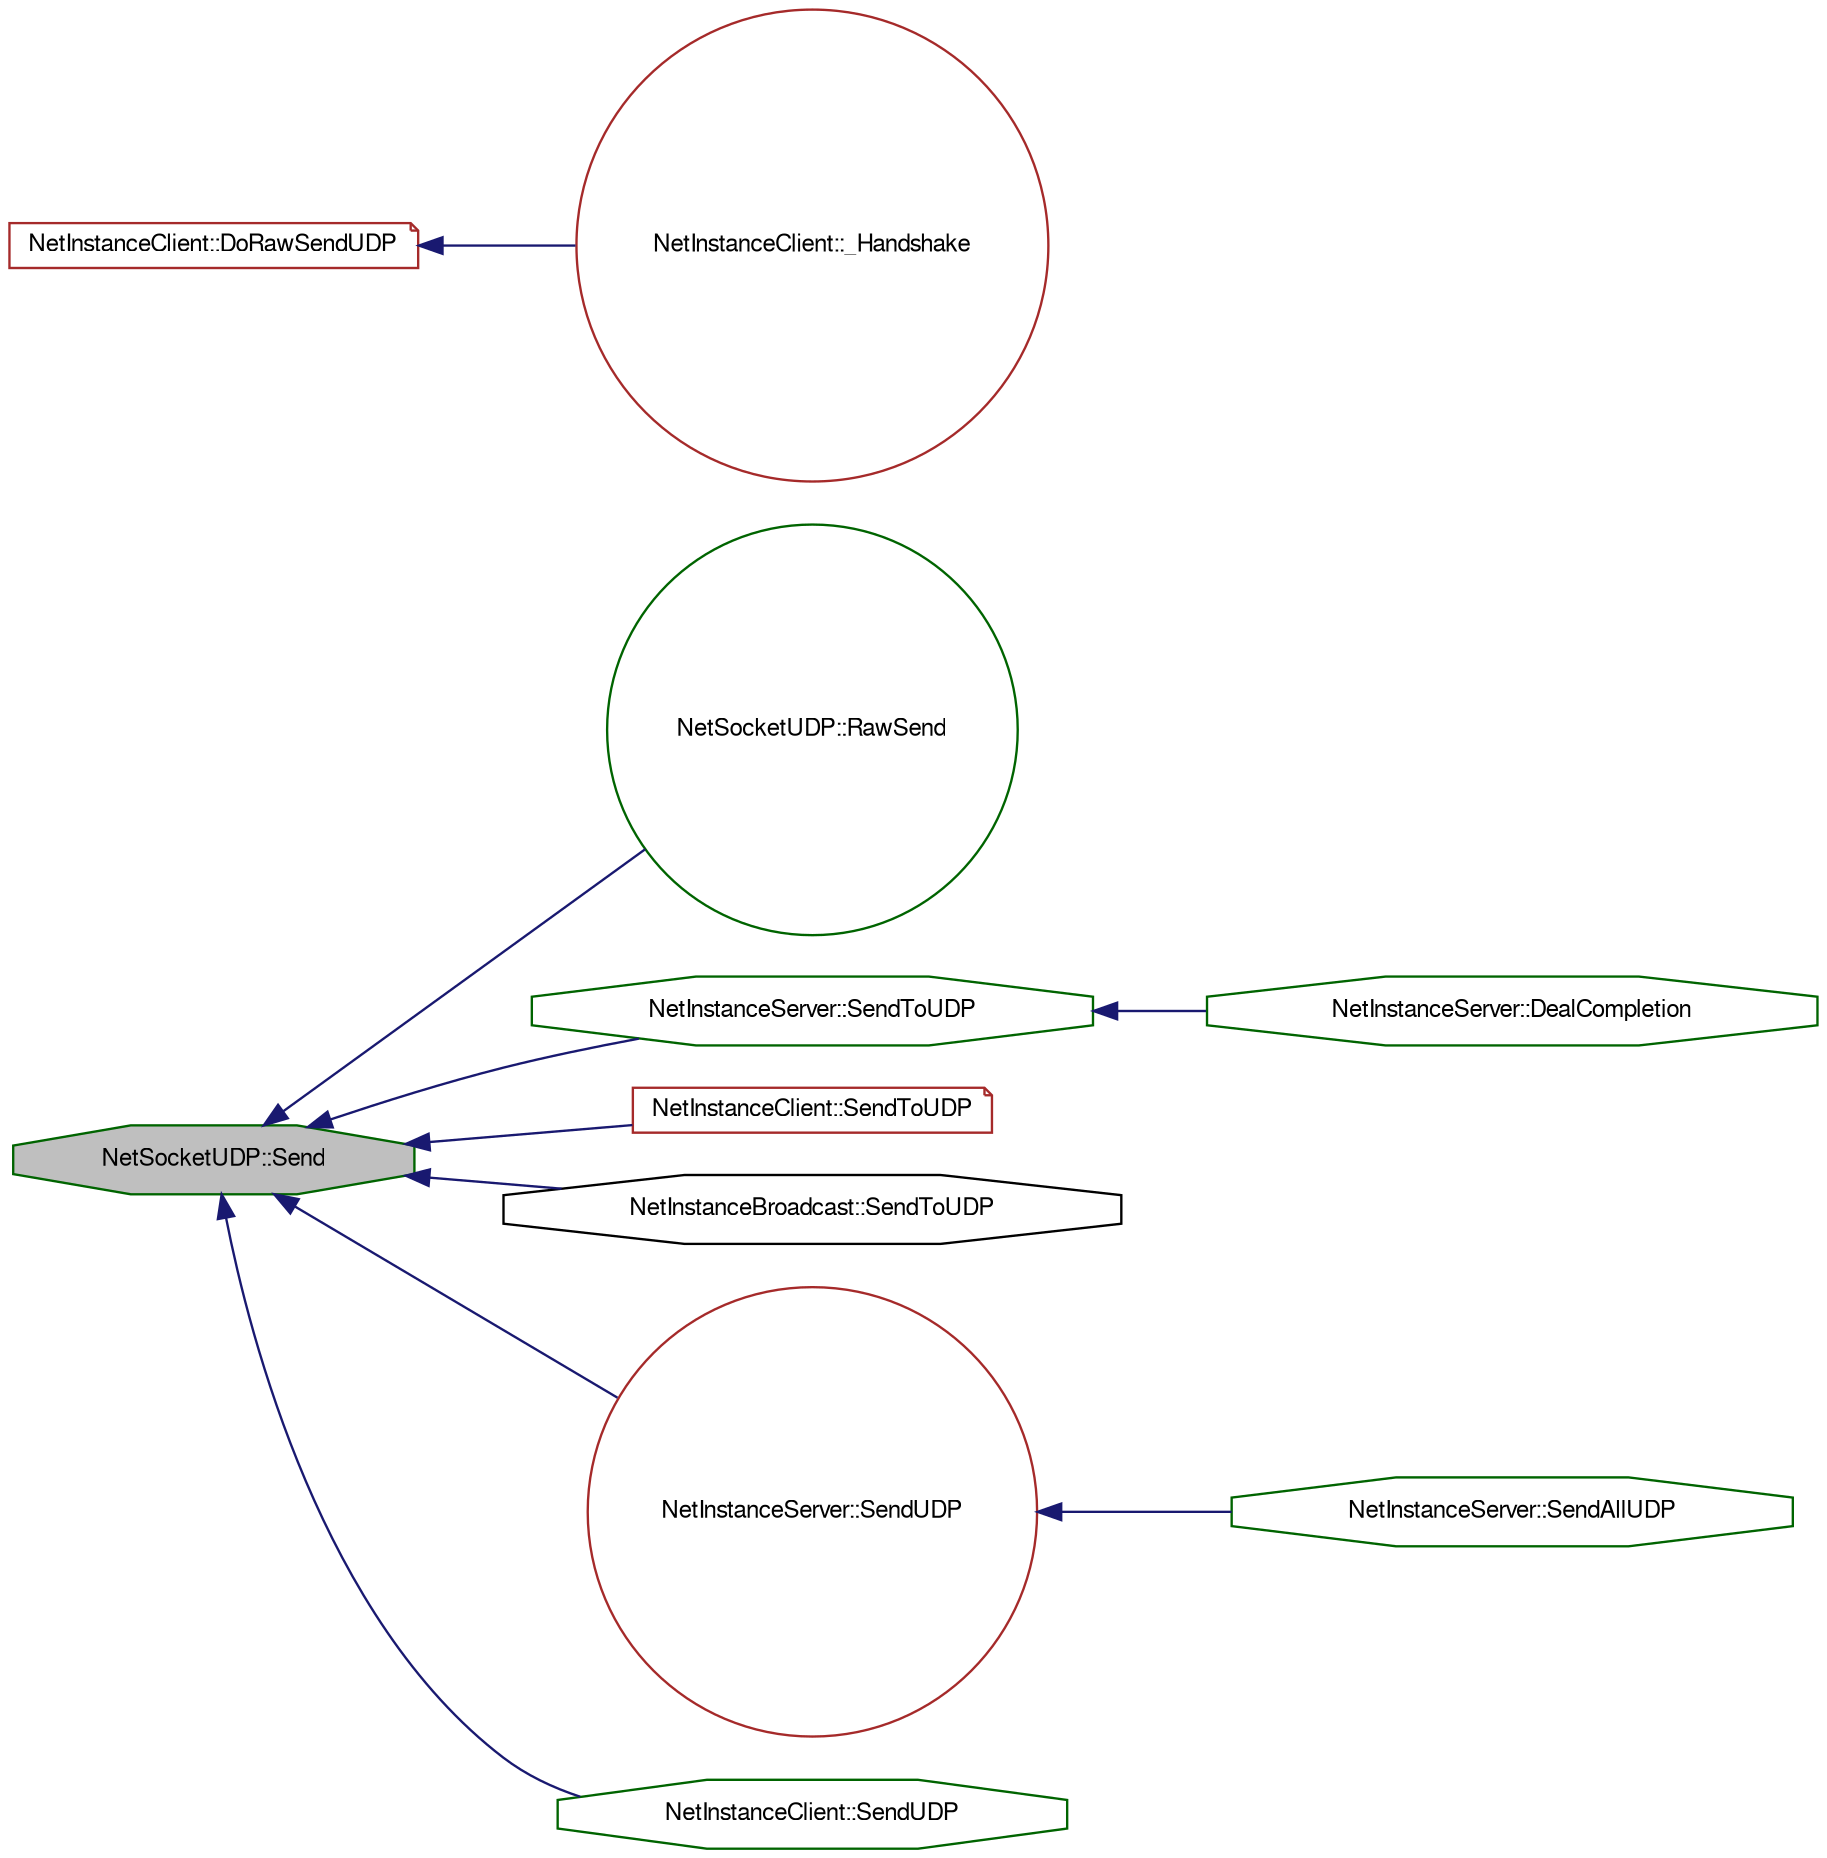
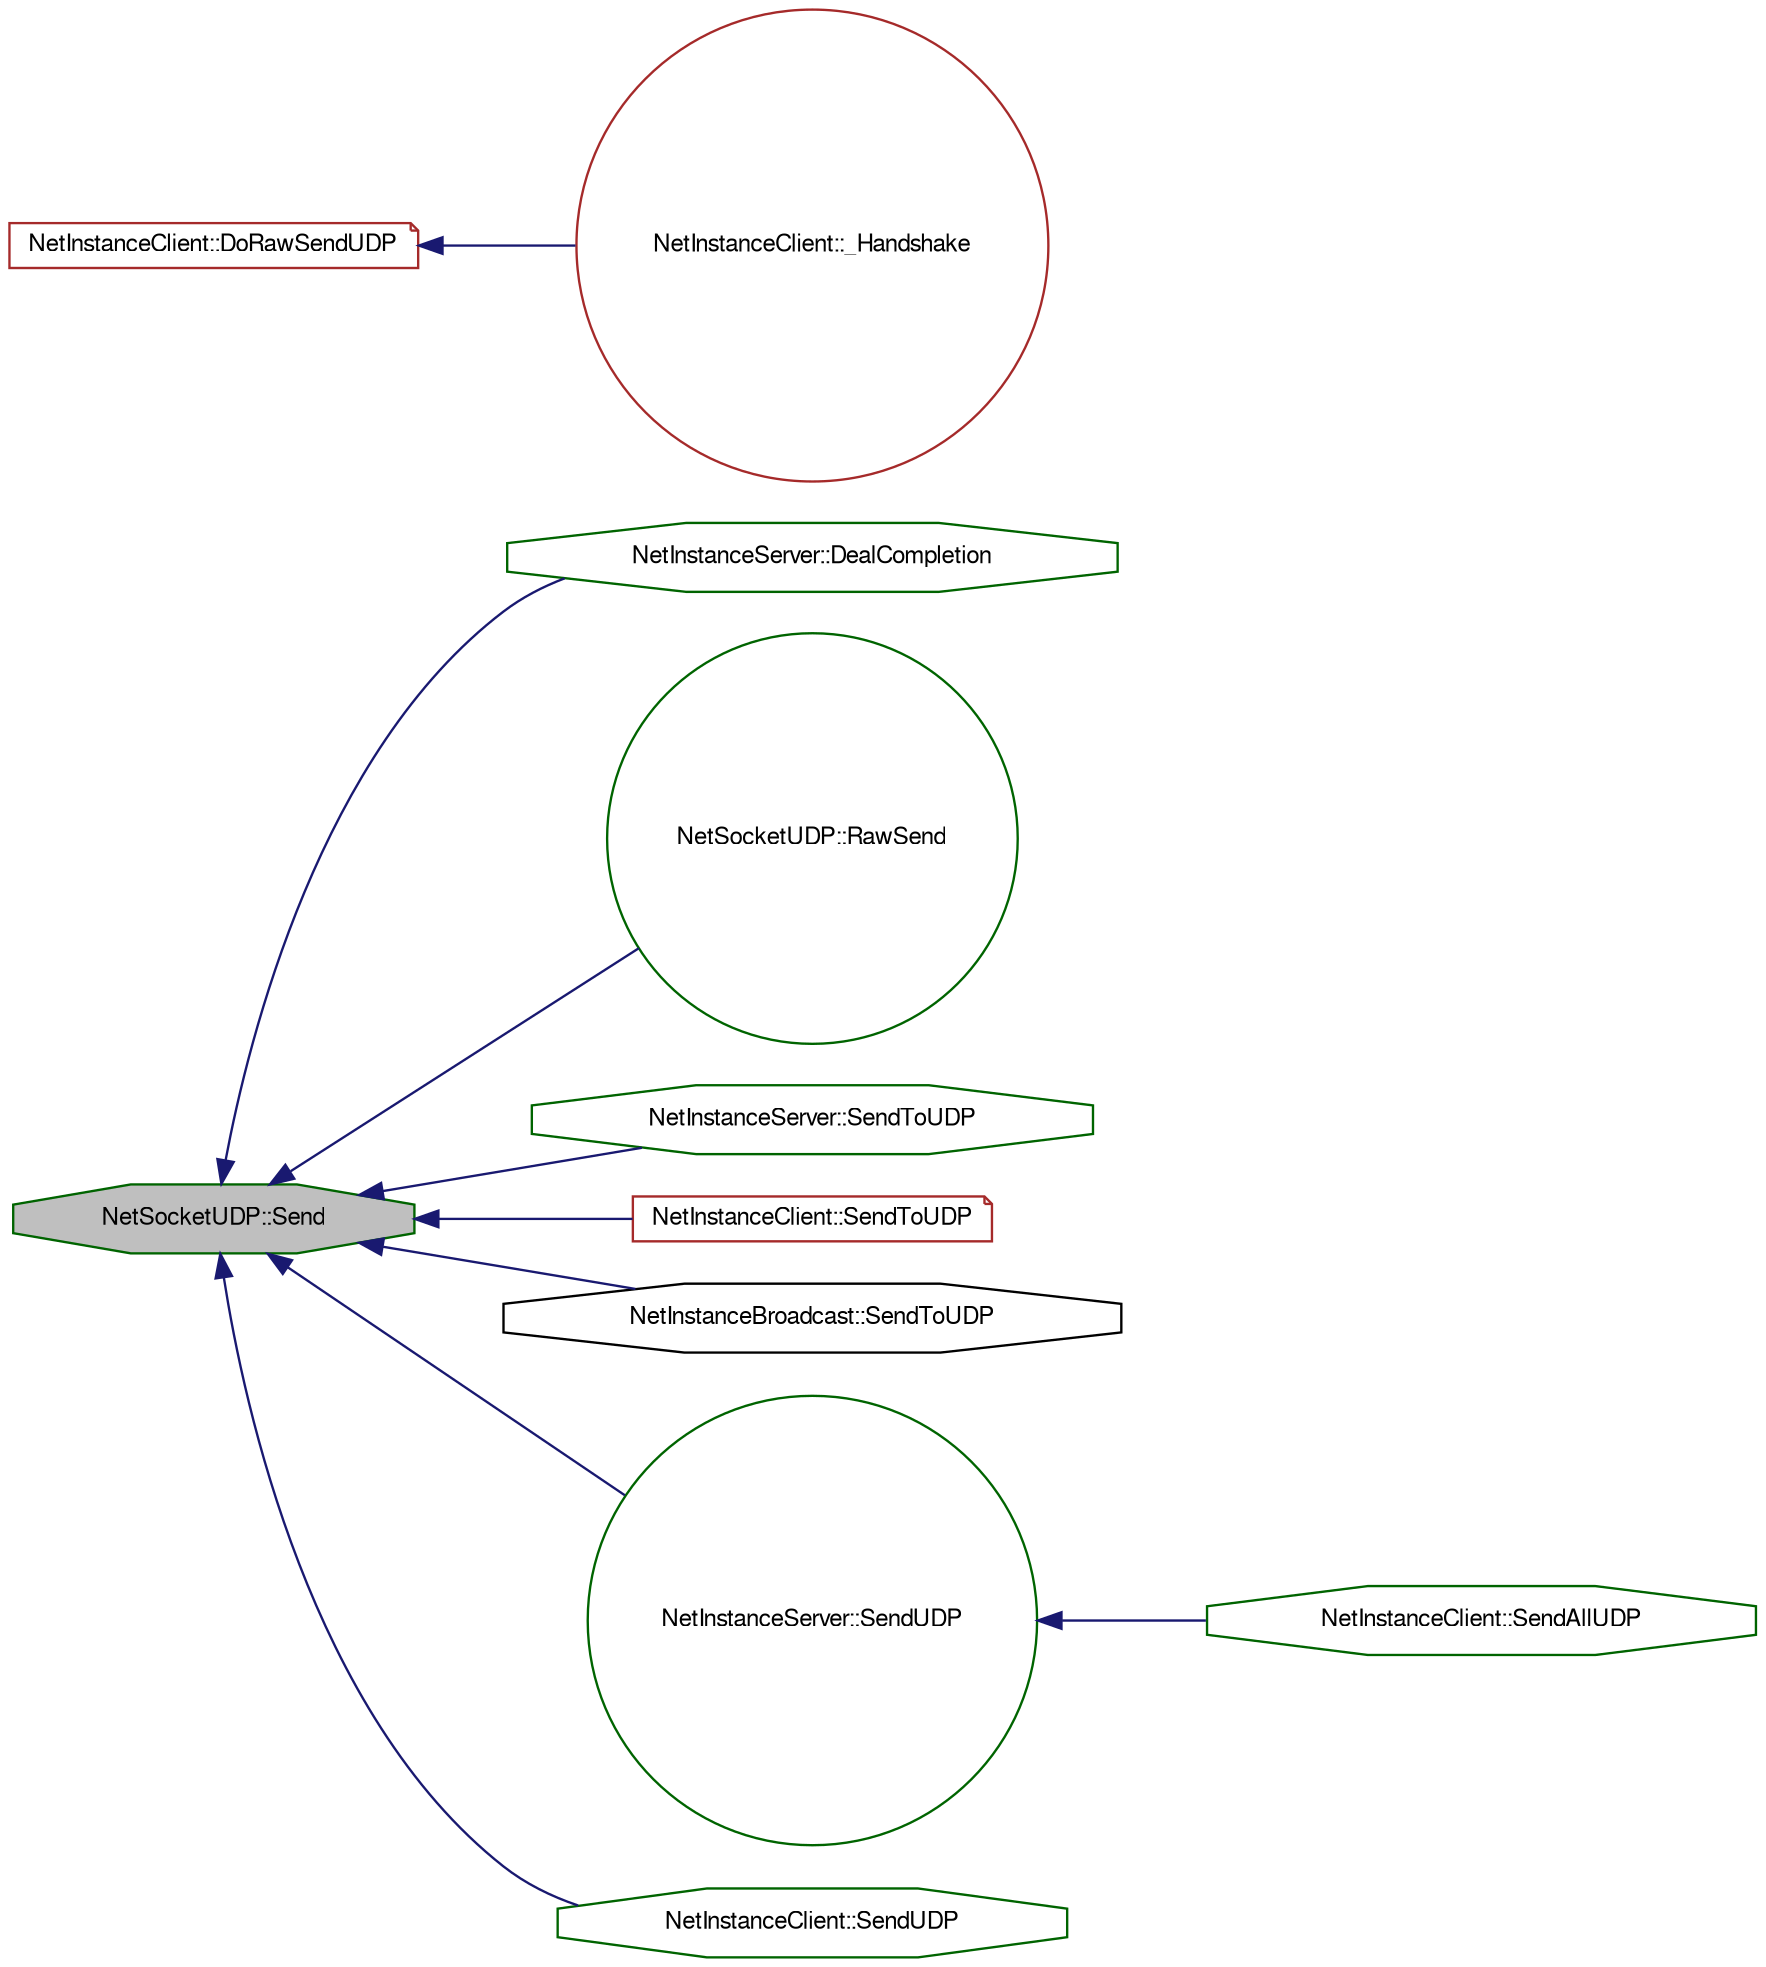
edge "NetInstanceServer::DealCompletion" -> "NetInstanceServer::SendToUDP": now "NetInstanceServer::DealCompletion" -> "NetSocketUDP::Send"
node "NetInstanceServer::SendUDP": color brown -> darkgreen
node "NetInstanceServer::SendAllUDP": label "NetInstanceServer::SendAllUDP" -> "NetInstanceClient::SendAllUDP"
